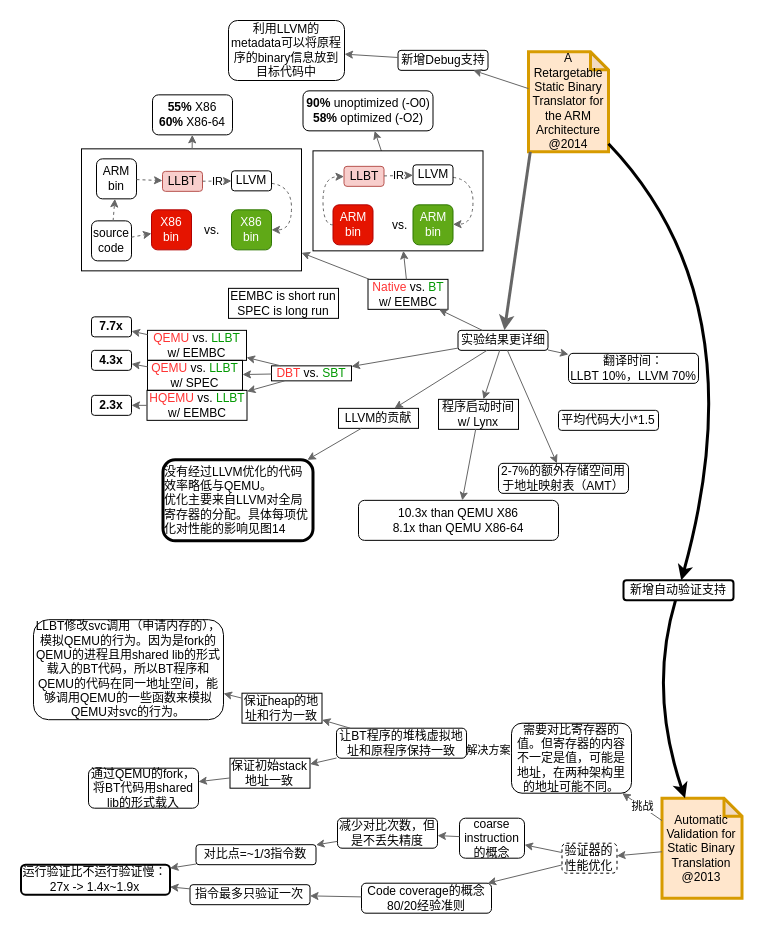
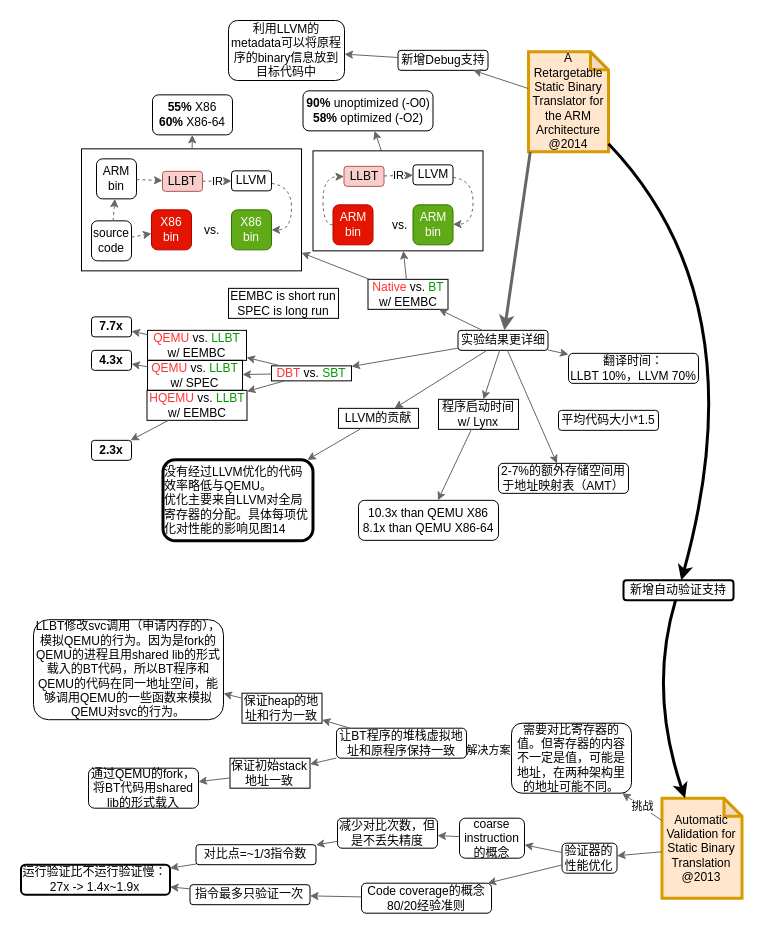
node "2.3x": moved (112, 405) -> (112, 450)
node "10.3x than QEMU X86 8.1x than QEMU X86-64": size 200x40 -> 140x40
node "验证器的性能优化": style dashed -> solid
